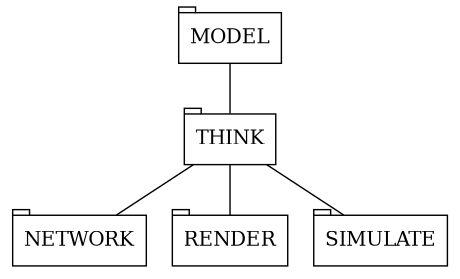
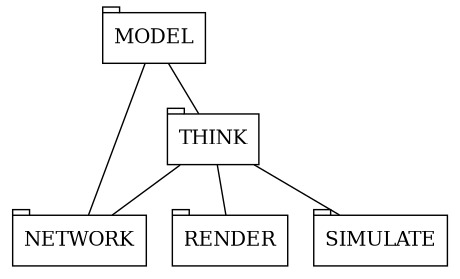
edge "MODEL" -- "NETWORK": added
